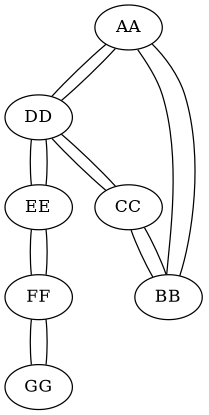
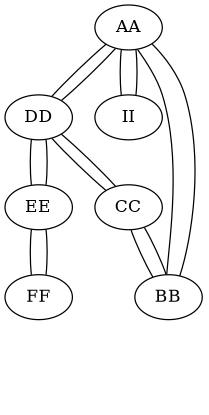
node "II": added
node "GG": removed
